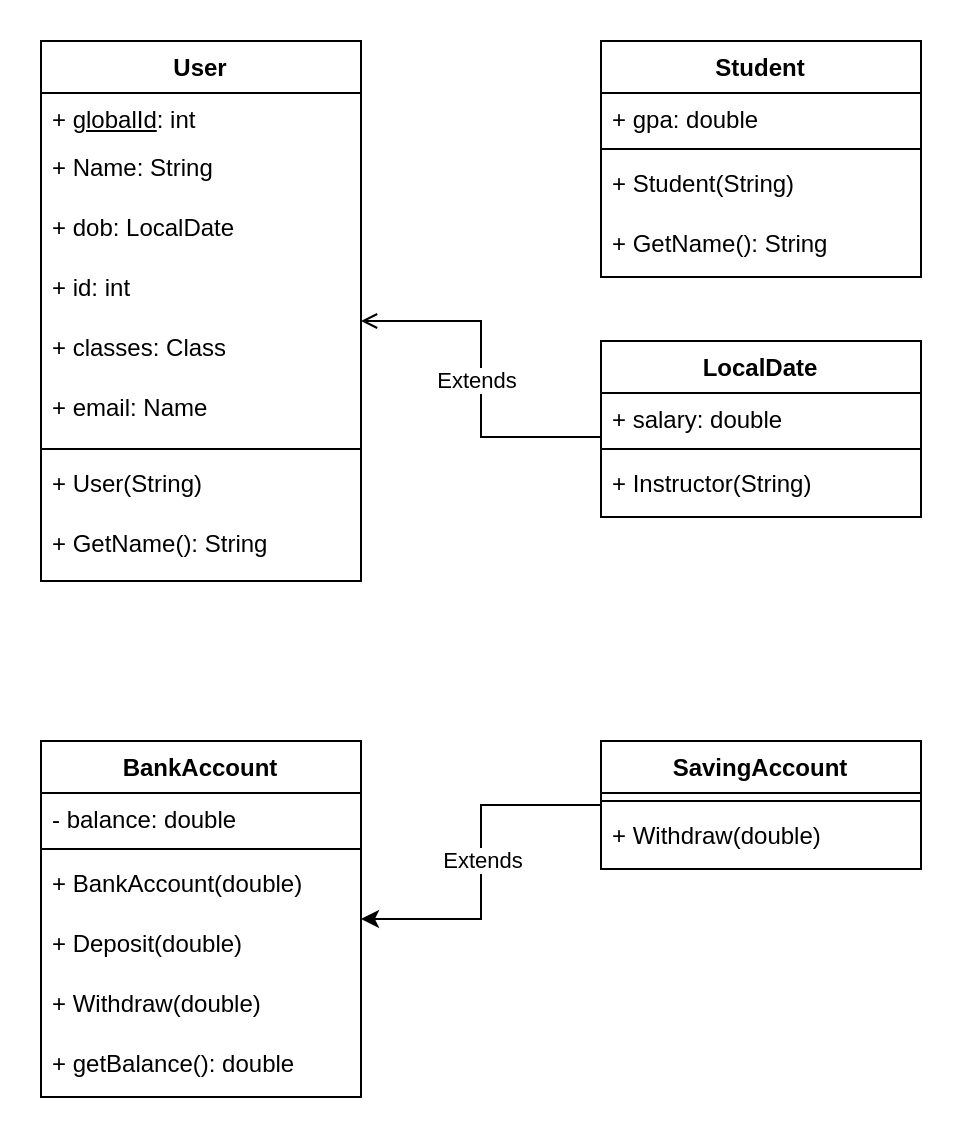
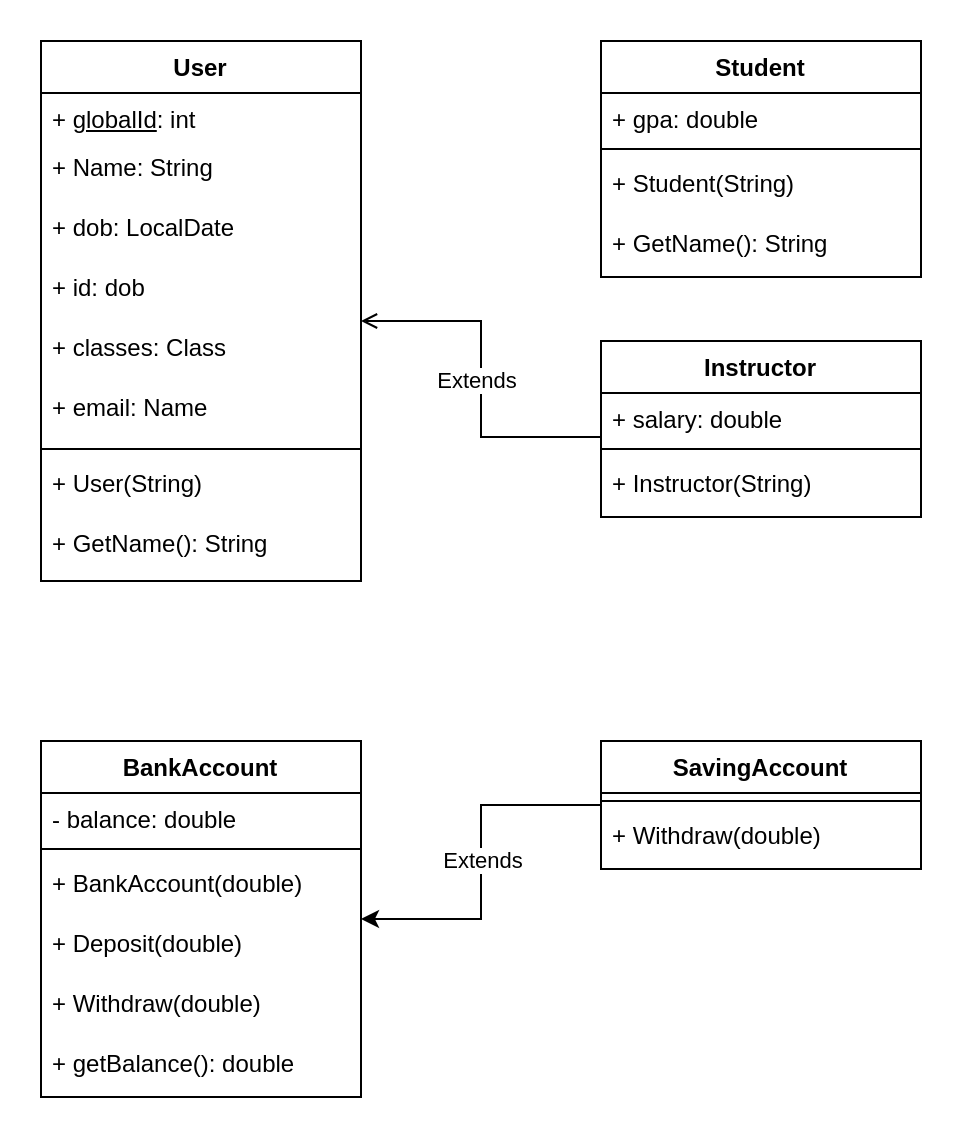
node "+ id: int": label "+ id: int" -> "+ id: dob"
node "LocalDate": label "LocalDate" -> "Instructor"
